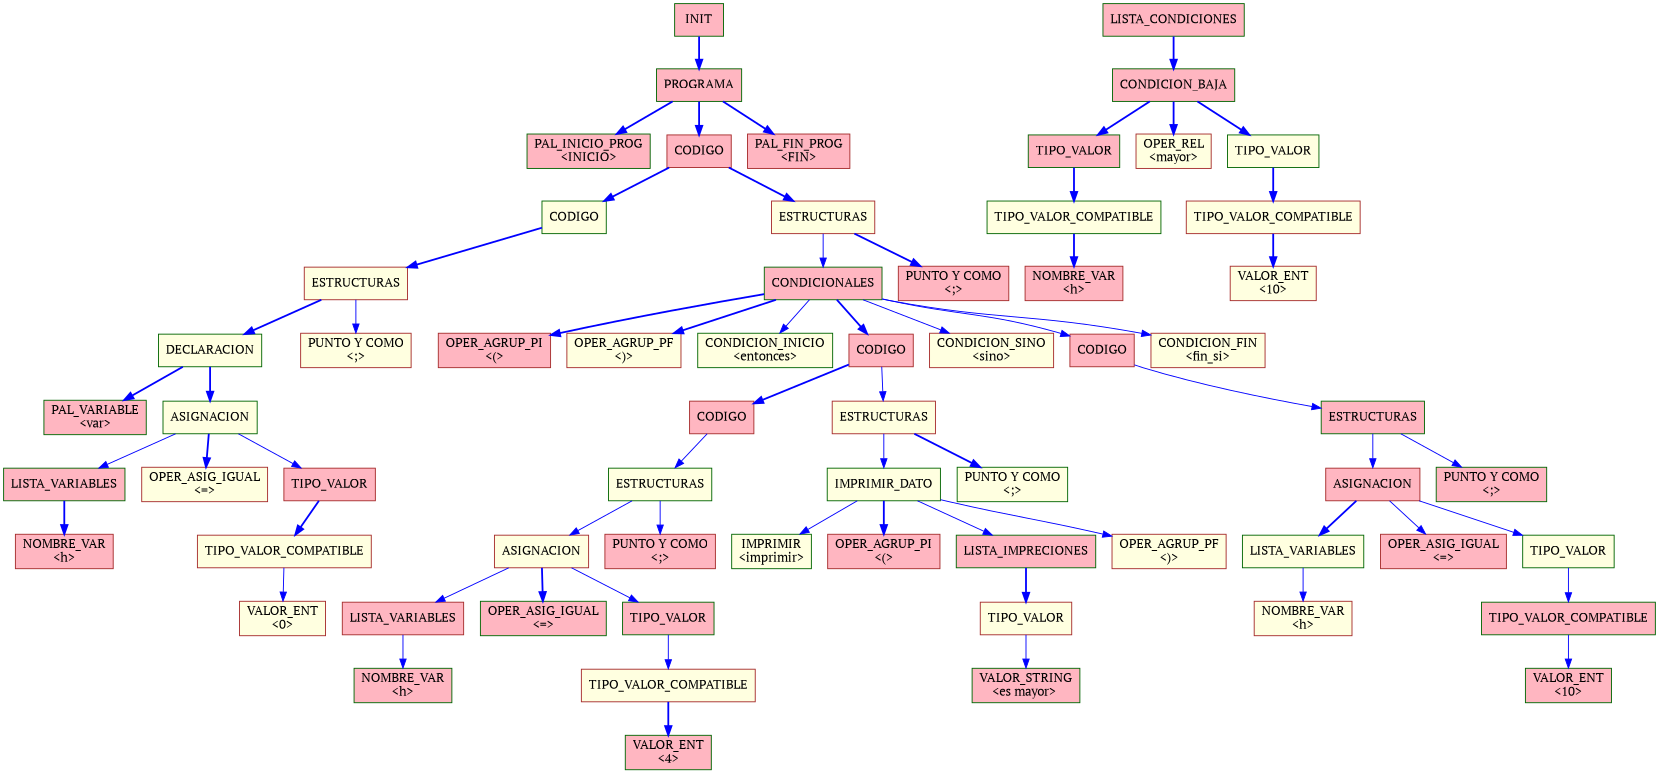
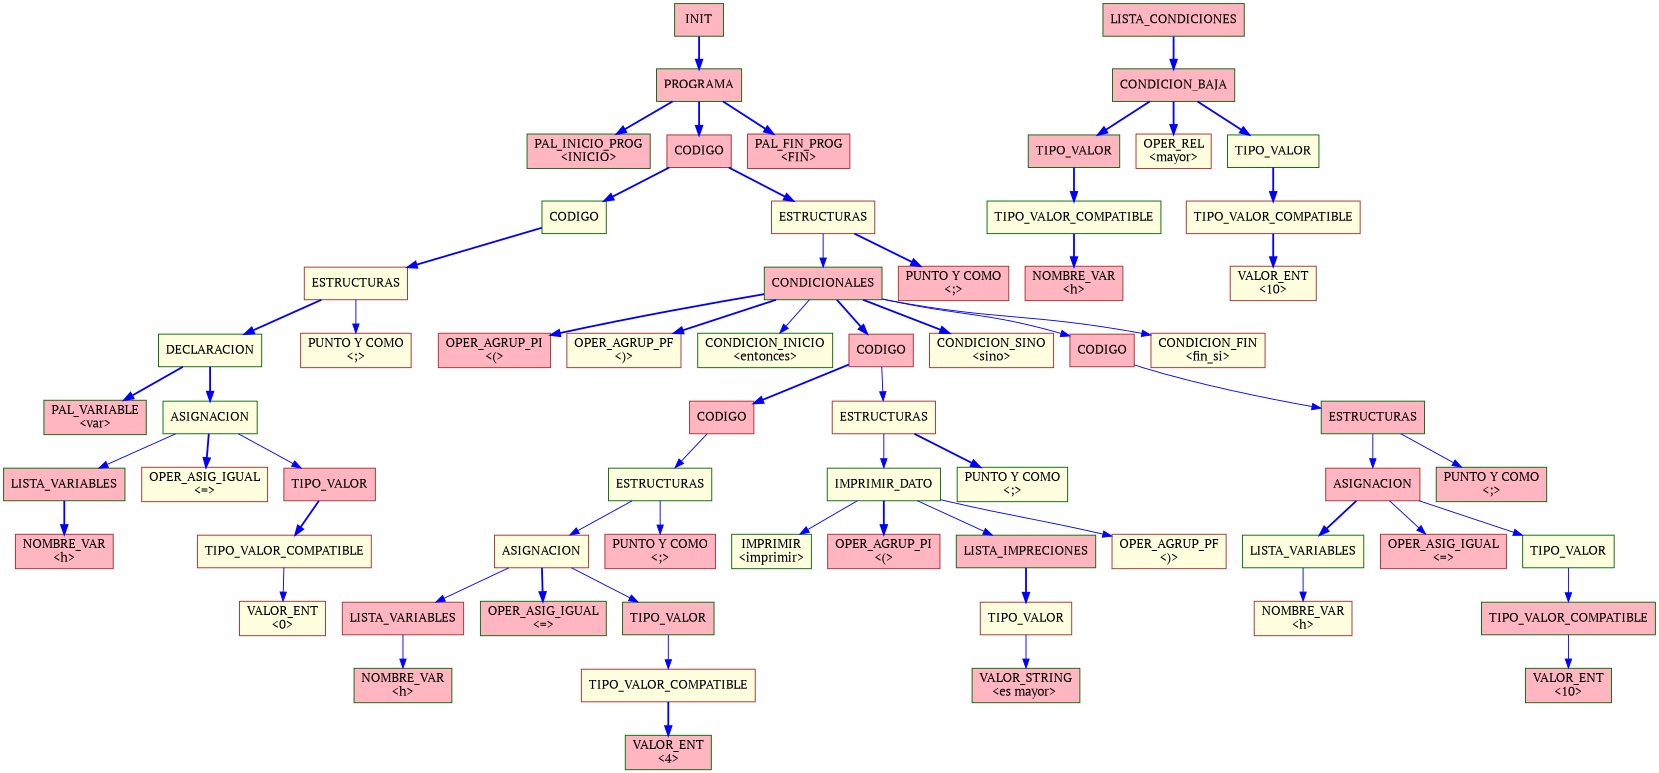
edge "CONDICIONALES" -> "CONDICION_SINO <sino>": style solid -> bold
